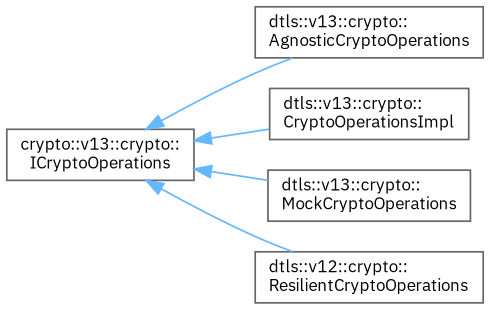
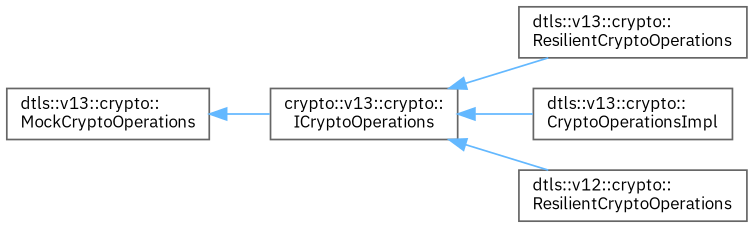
node "dtls::v13::crypto:: AgnosticCryptoOperations": label "dtls::v13::crypto:: AgnosticCryptoOperations" -> "dtls::v13::crypto:: ResilientCryptoOperations"
edge "dtls::v13::crypto:: MockCryptoOperations" -> "crypto::v13::crypto:: ICryptoOperations": reversed
